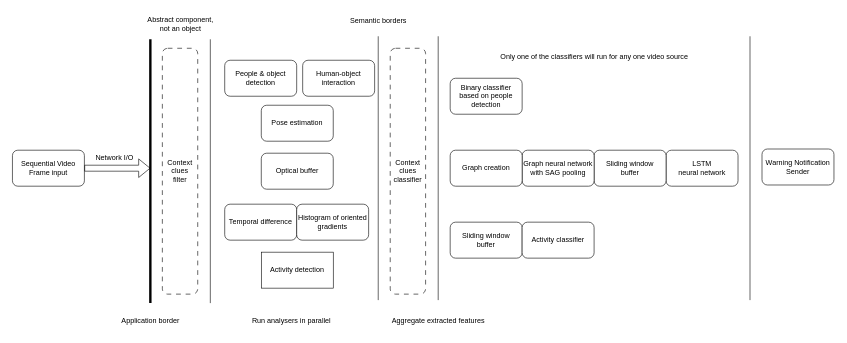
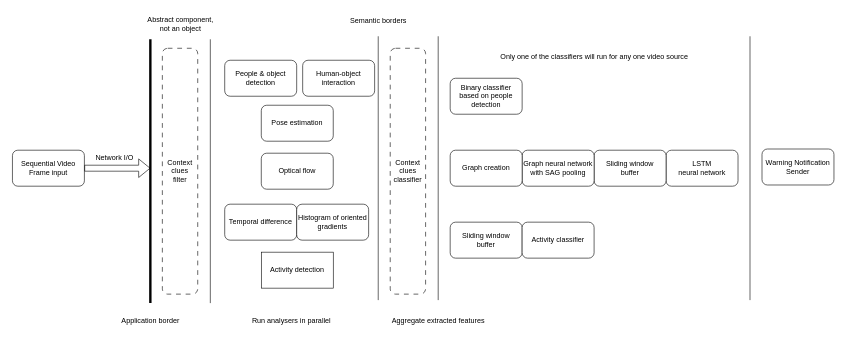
node "Optical buffer": label "Optical buffer" -> "Optical flow"
